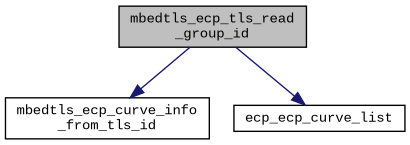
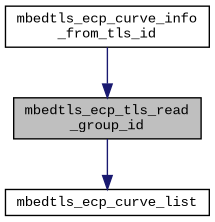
edge "mbedtls_ecp_tls_read _group_id" -> "mbedtls_ecp_curve_info _from_tls_id": reversed
node "ecp_ecp_curve_list": label "ecp_ecp_curve_list" -> "mbedtls_ecp_curve_list"
